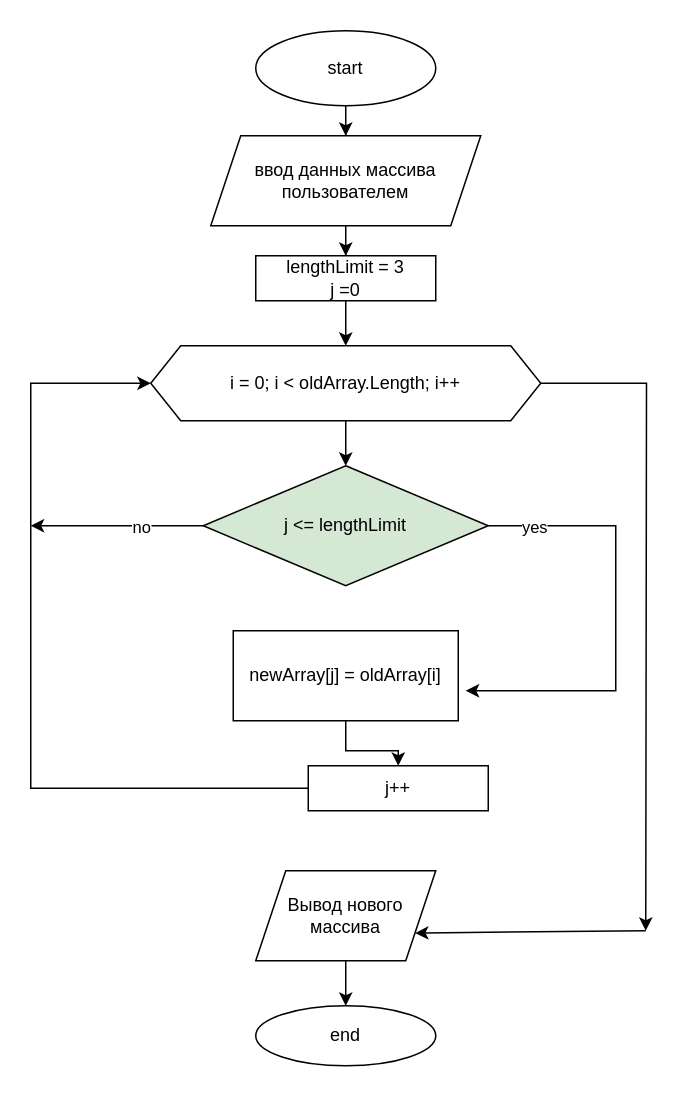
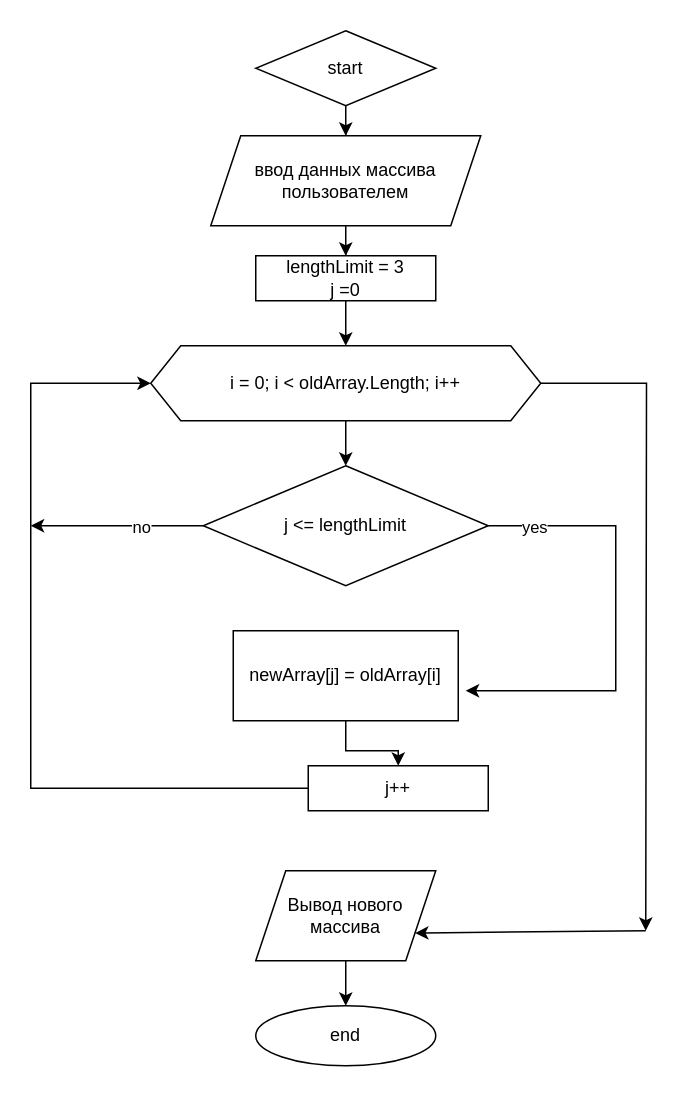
node "start": shape ellipse -> diamond
node "j <= lengthLimit": fillcolor #d5e8d4 -> #ffffff
